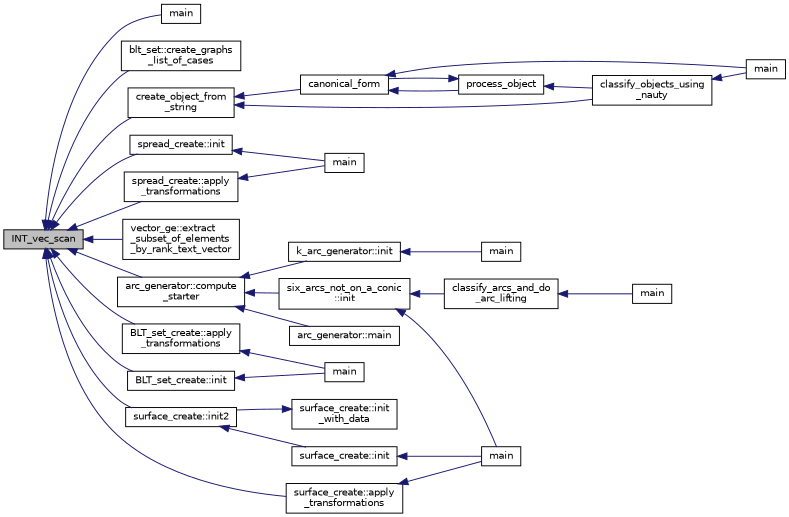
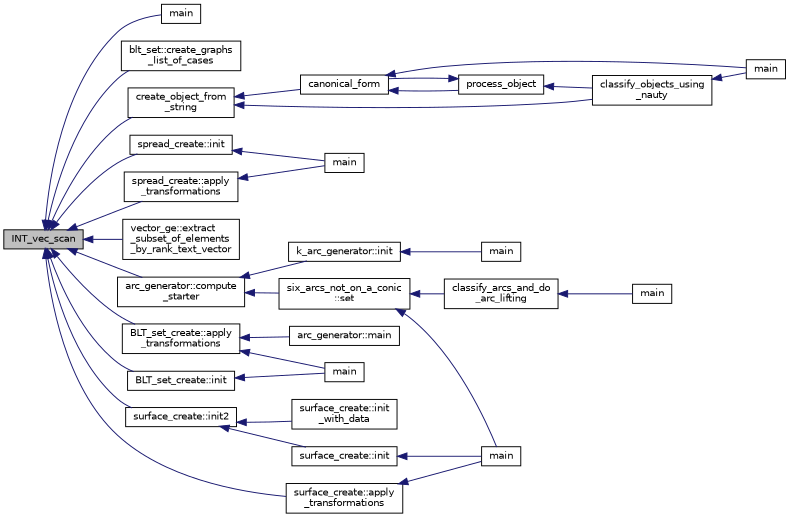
node "six_arcs_not_on_a_conic ::init": label "six_arcs_not_on_a_conic ::init" -> "six_arcs_not_on_a_conic ::set"
edge "arc_generator::main" -> "arc_generator::compute _starter": now "arc_generator::main" -> "BLT_set_create::apply _transformations"
edge "surface_create::init2" -> "surface_create::init _with_data": reversed
